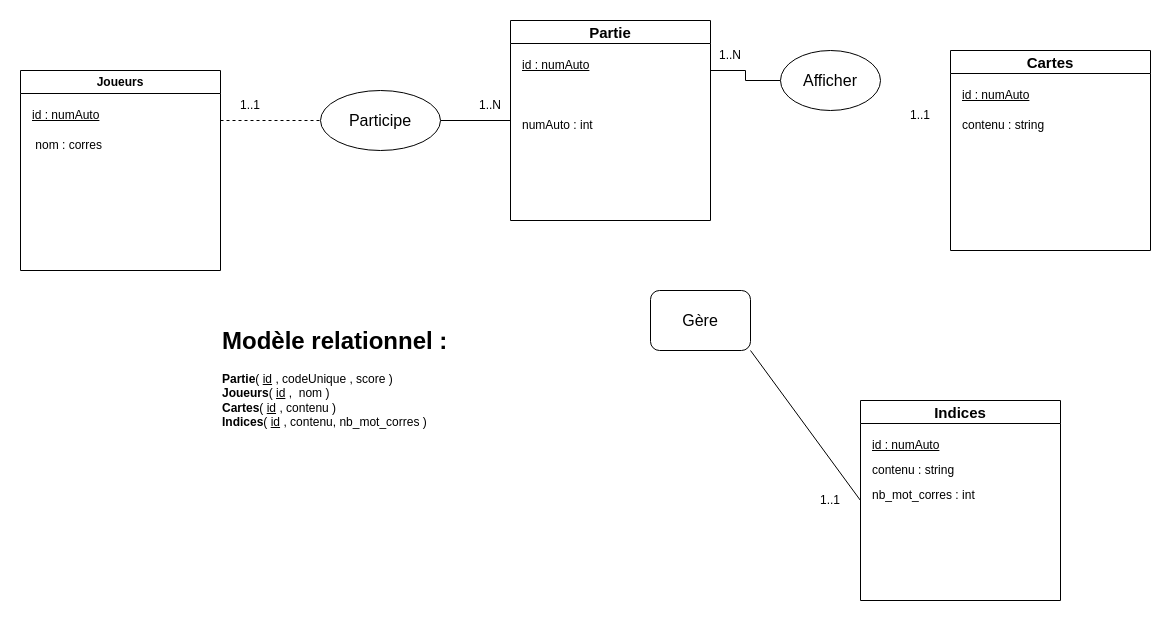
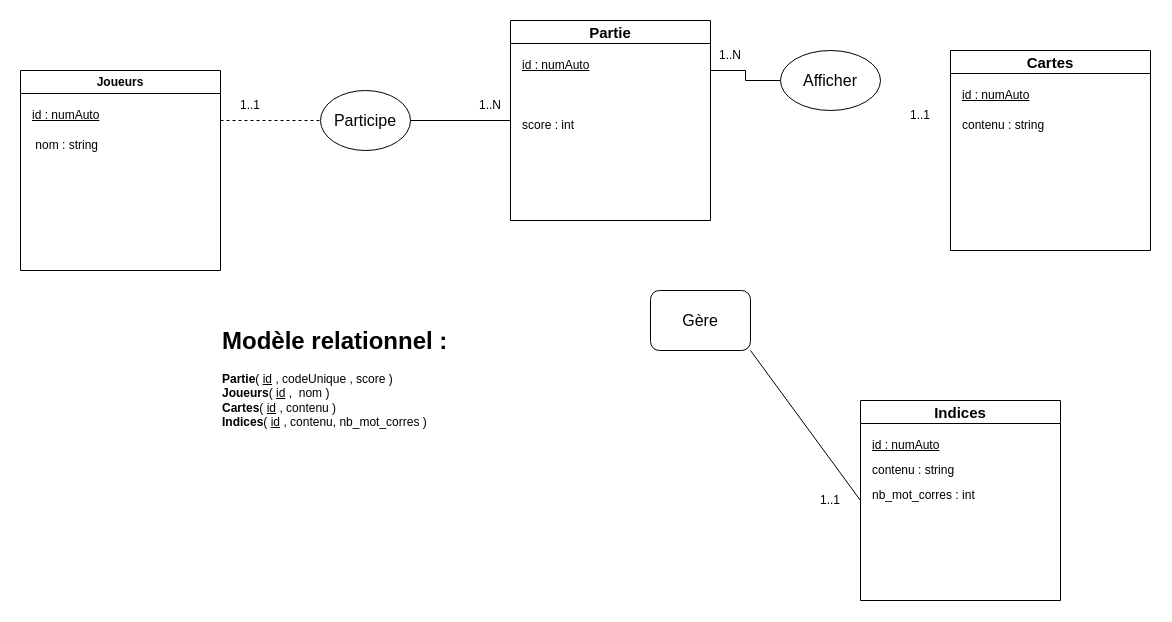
node "Participe": size 120x60 -> 90x60
node "numAuto : int": label "numAuto : int" -> "score : int"
node "nom : corres": label "nom : corres" -> "nom : string"
